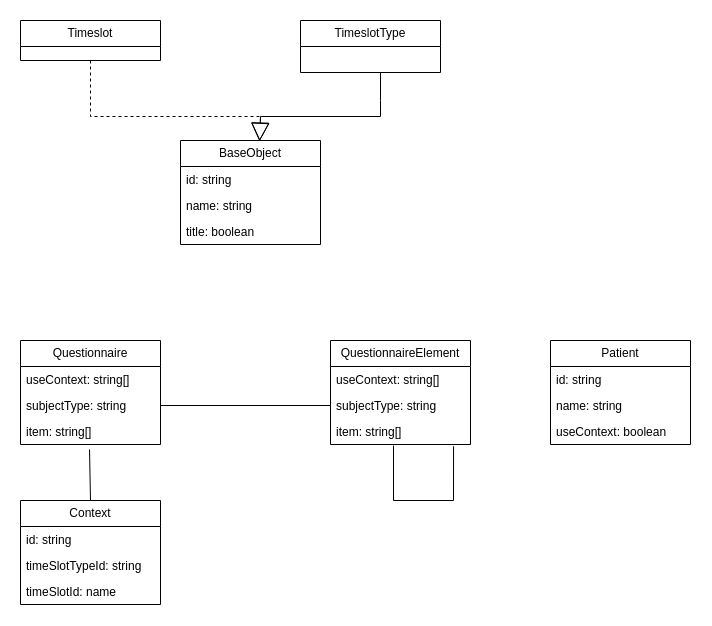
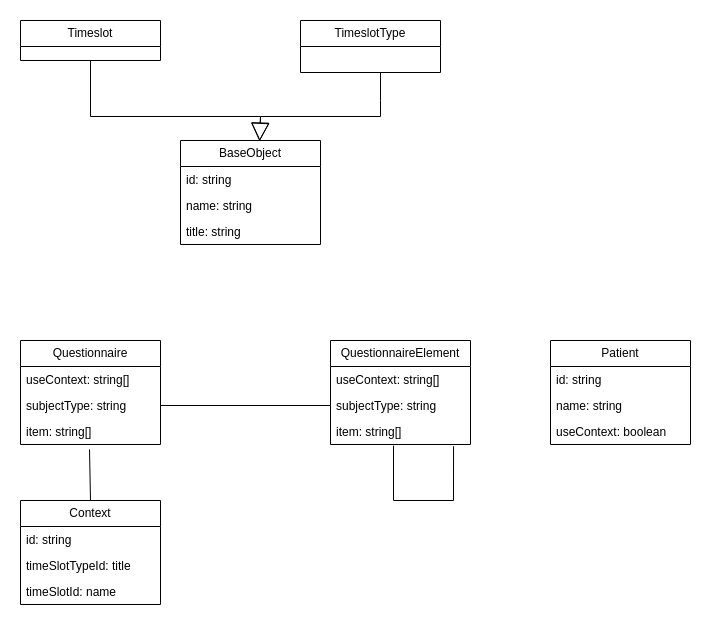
edge "Timeslot" -> "BaseObject": style dashed -> solid
node "title: boolean": label "title: boolean" -> "title: string"
node "timeSlotTypeId: string": label "timeSlotTypeId: string" -> "timeSlotTypeId: title"
